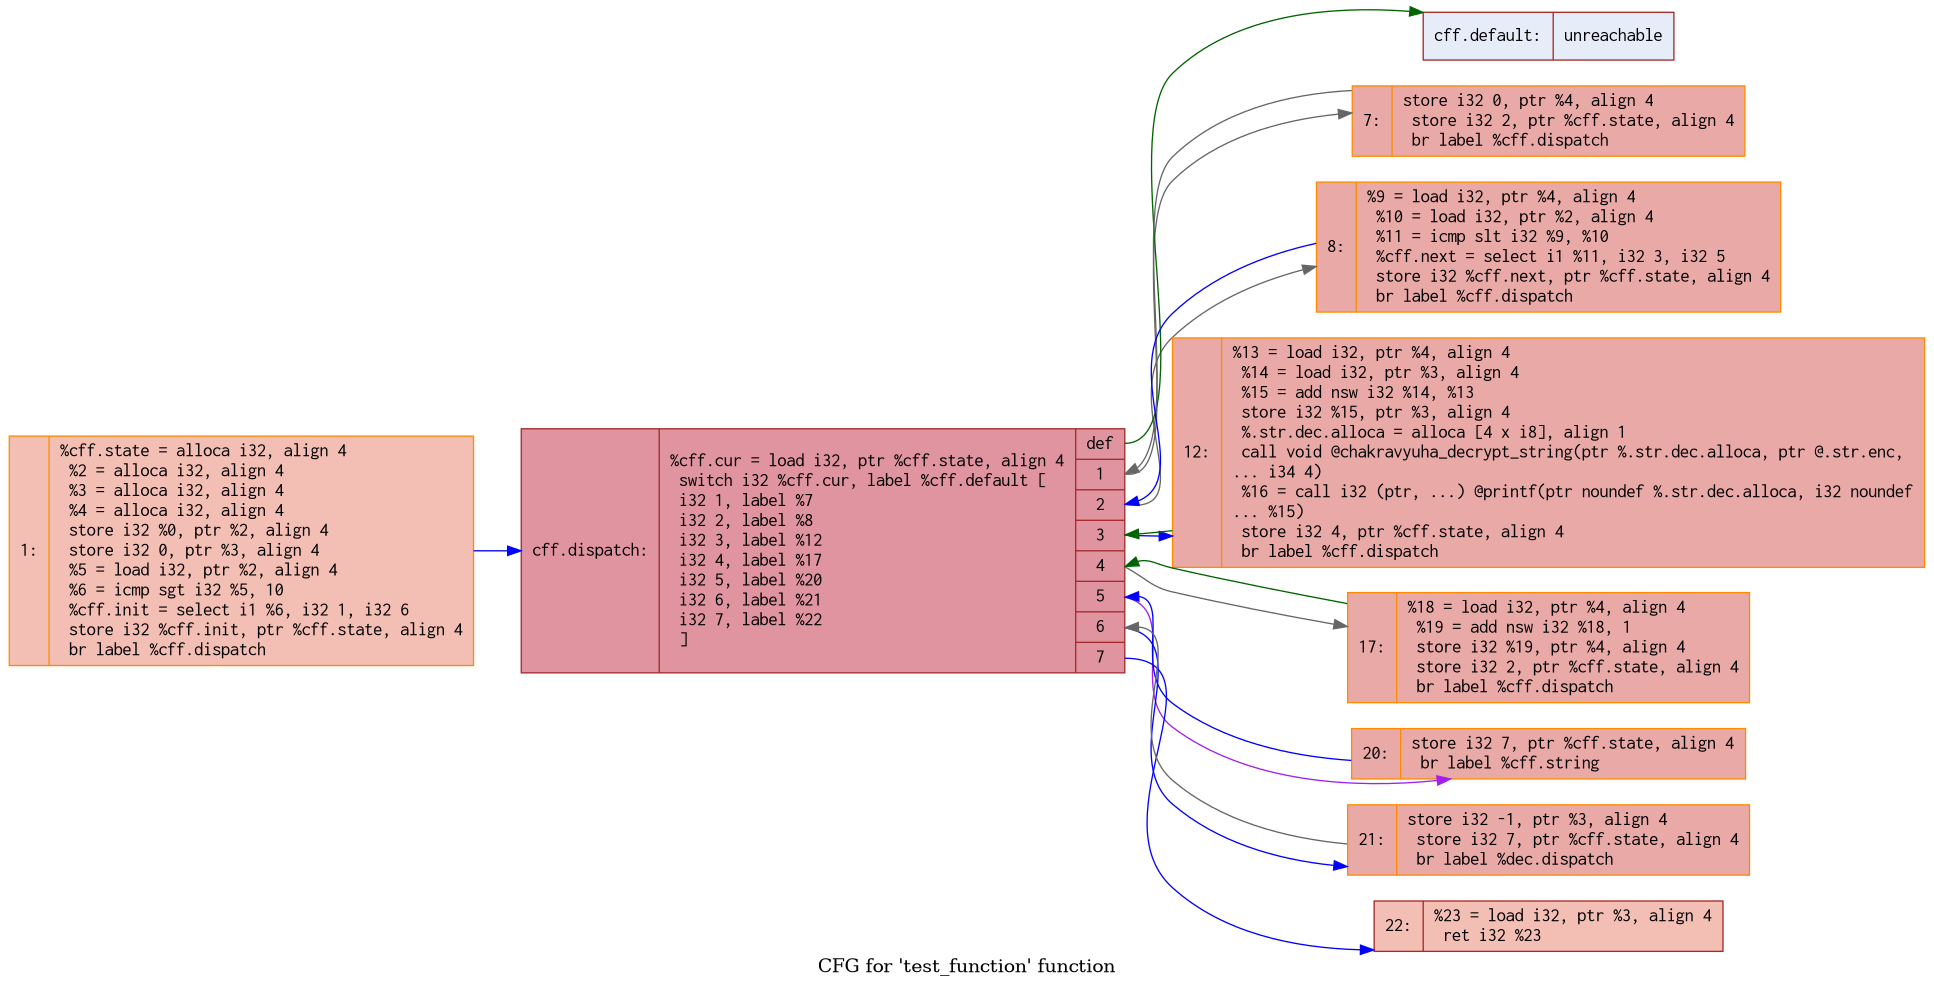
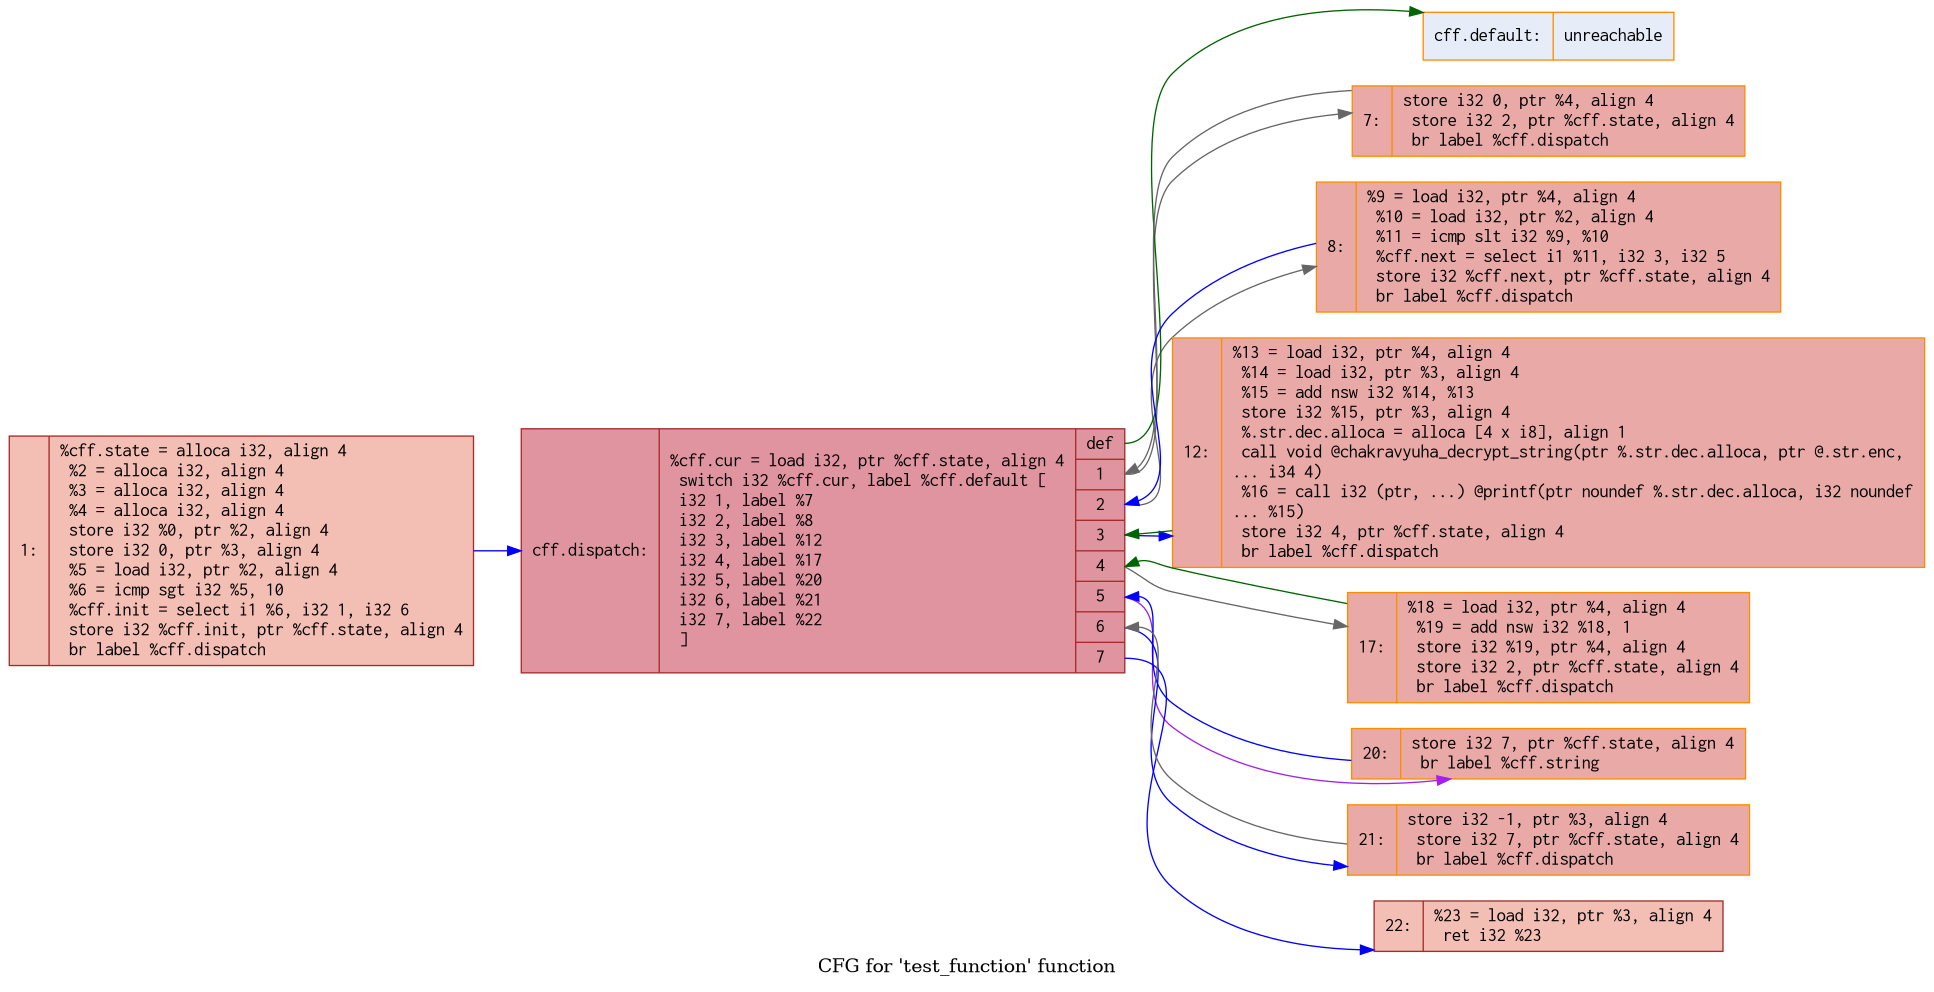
node "cff.default:": color brown -> darkorange
node "1:": color darkorange -> brown
node "21:": text "br label %dec.dispatch" -> "br label %cff.dispatch"
